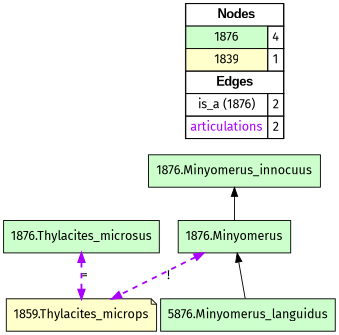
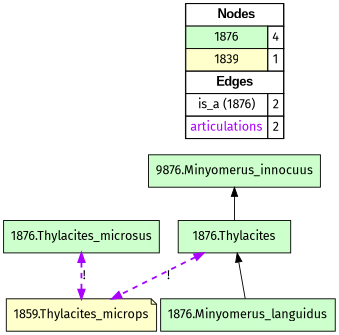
node "1876.Minyomerus_innocuus": label "1876.Minyomerus_innocuus" -> "9876.Minyomerus_innocuus"
node "1876.Minyomerus": label "1876.Minyomerus" -> "1876.Thylacites"
edge "1876.Thylacites_microsus" -- "1859.Thylacites_microps": label "=" -> "!"
node "5876.Minyomerus_languidus": label "5876.Minyomerus_languidus" -> "1876.Minyomerus_languidus"
